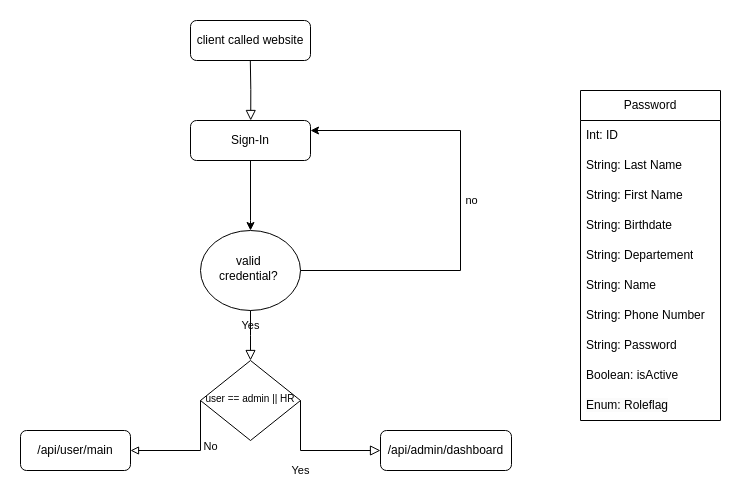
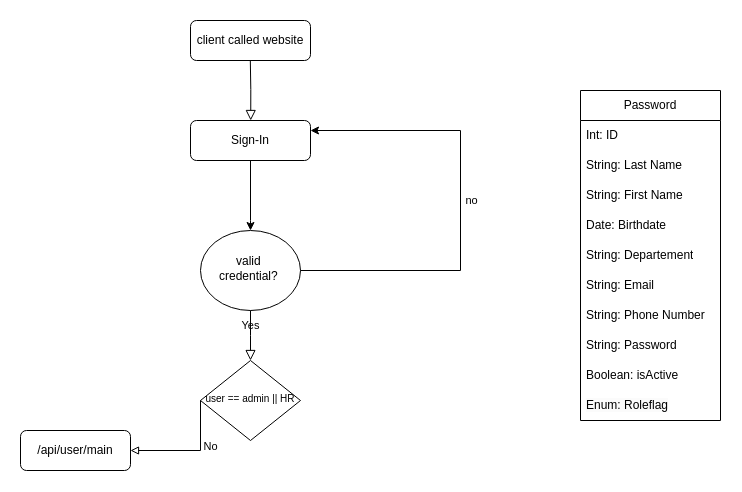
node "String: Birthdate": label "String: Birthdate" -> "Date: Birthdate"
node "String: Name": label "String: Name" -> "String: Email"
edge "user == admin || HR" -> "/api/admin/dashboard": removed, label "Yes"
node "/api/admin/dashboard": removed
